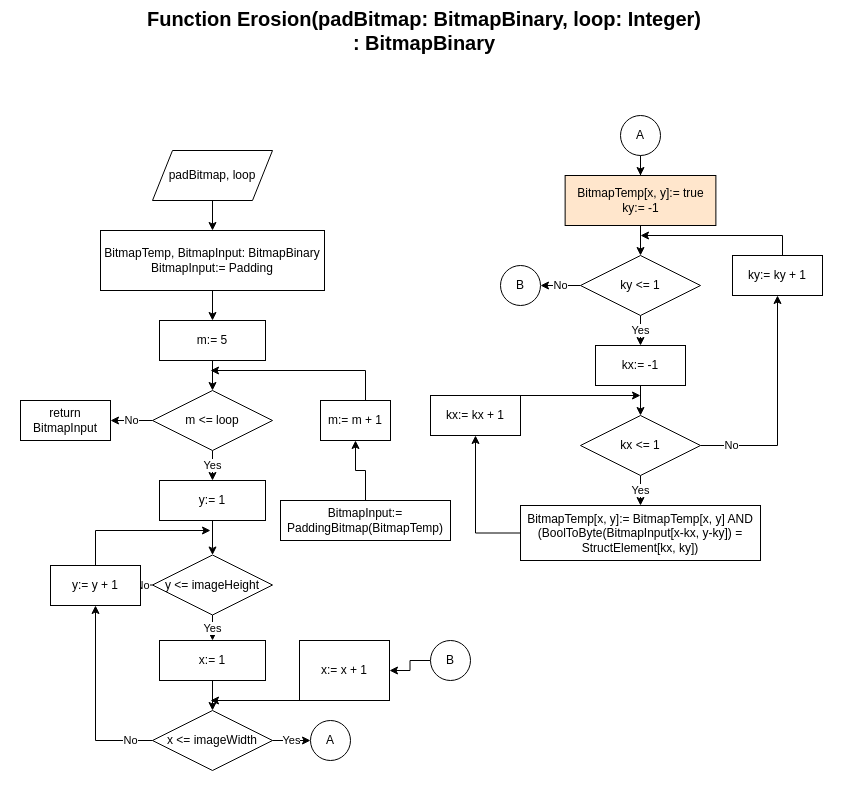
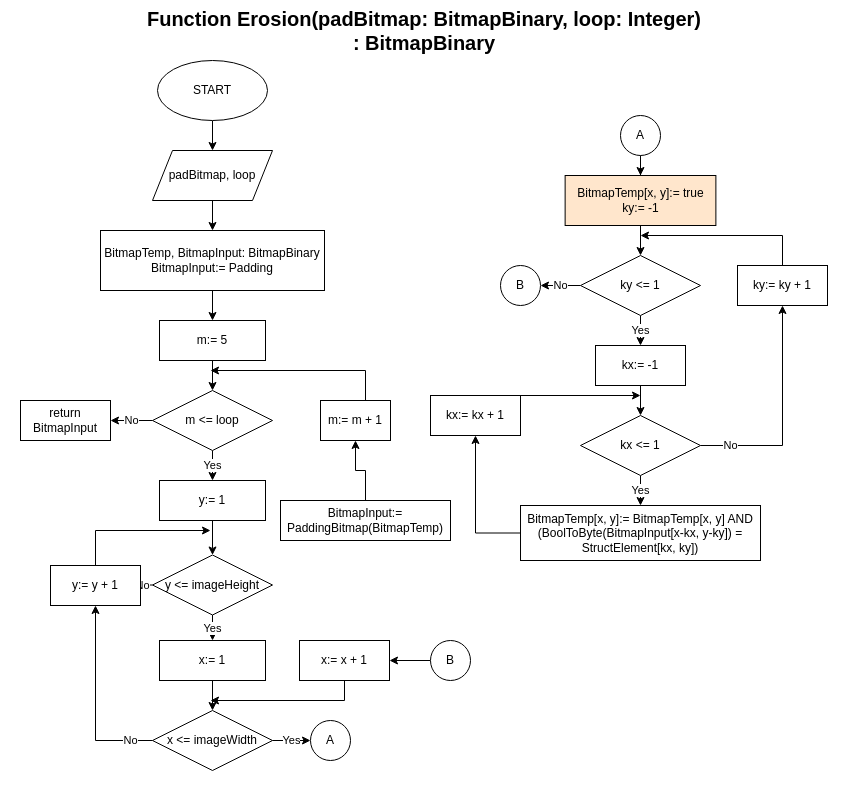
node "START": added
edge "START" -> "padBitmap, loop": added
node "ky:= ky + 1": moved (778, 276) -> (783, 286)
node "x:= x + 1": size 90x60 -> 90x40
